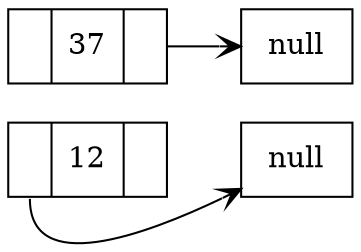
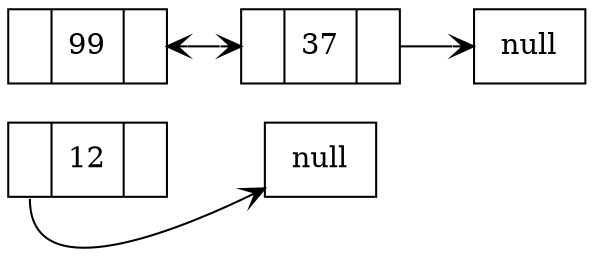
node "99": added
